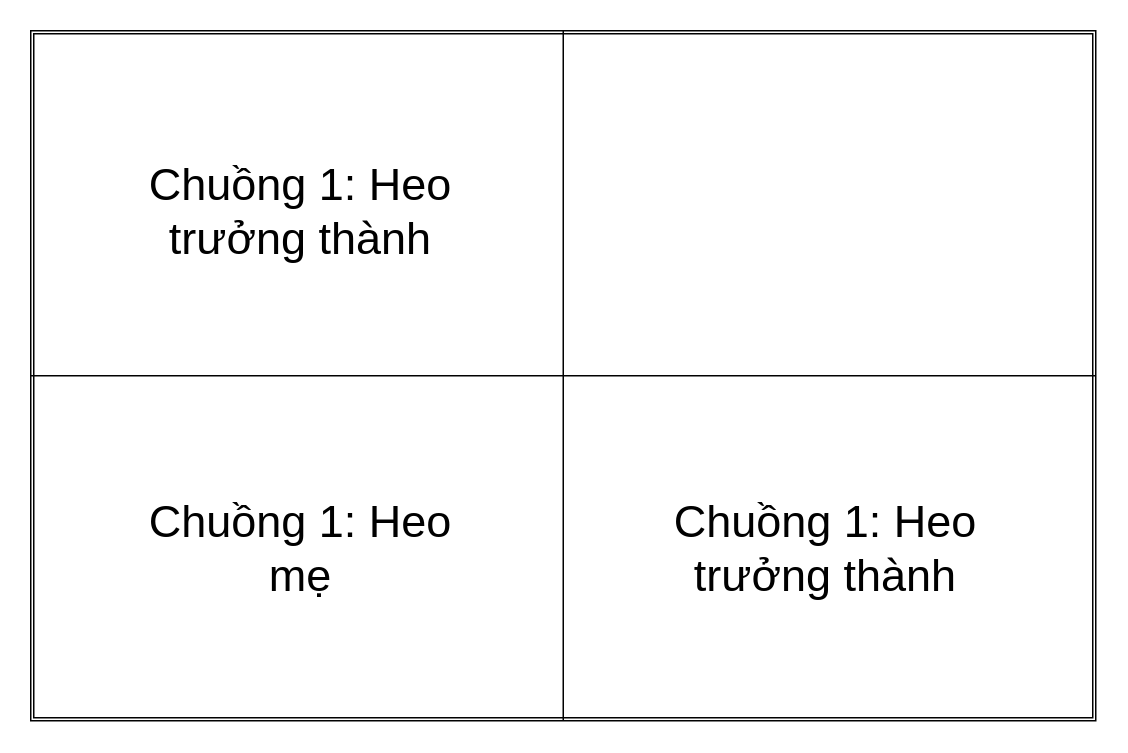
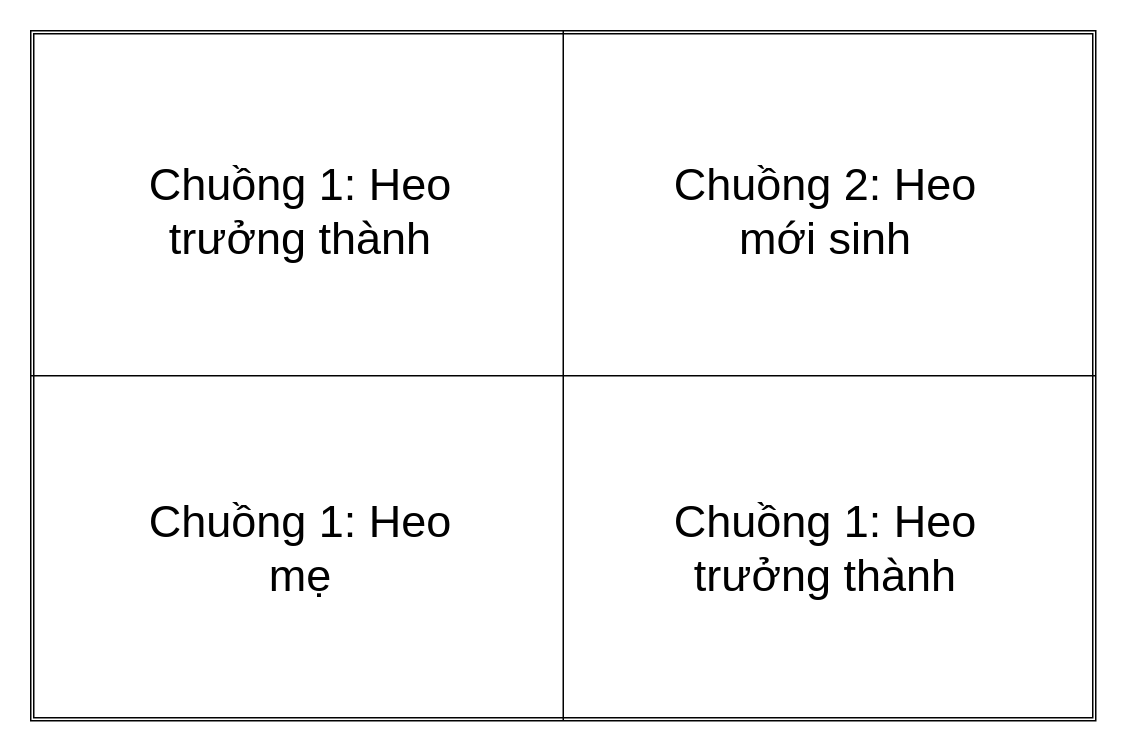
node "Chuồng 2: Heo mới sinh": added
